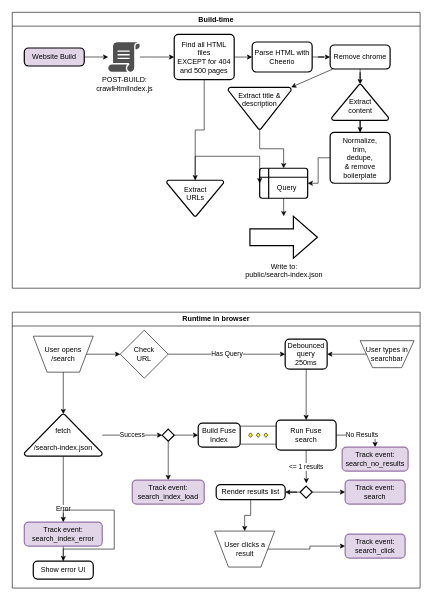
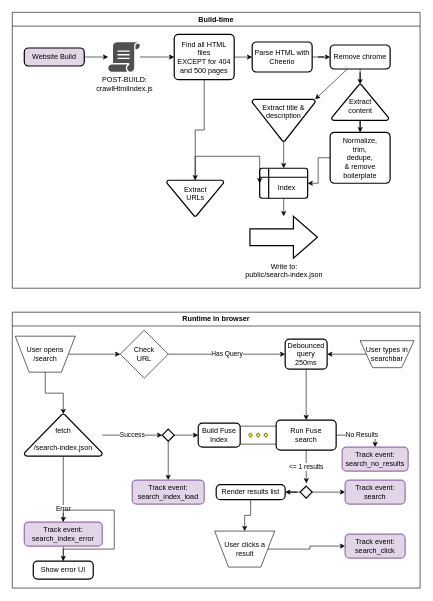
node "Extract title & description": moved (260, 108) -> (284, 120)
node "Query": label "Query" -> "Index"
node "User opens /search": moved (63, 354) -> (45, 354)
